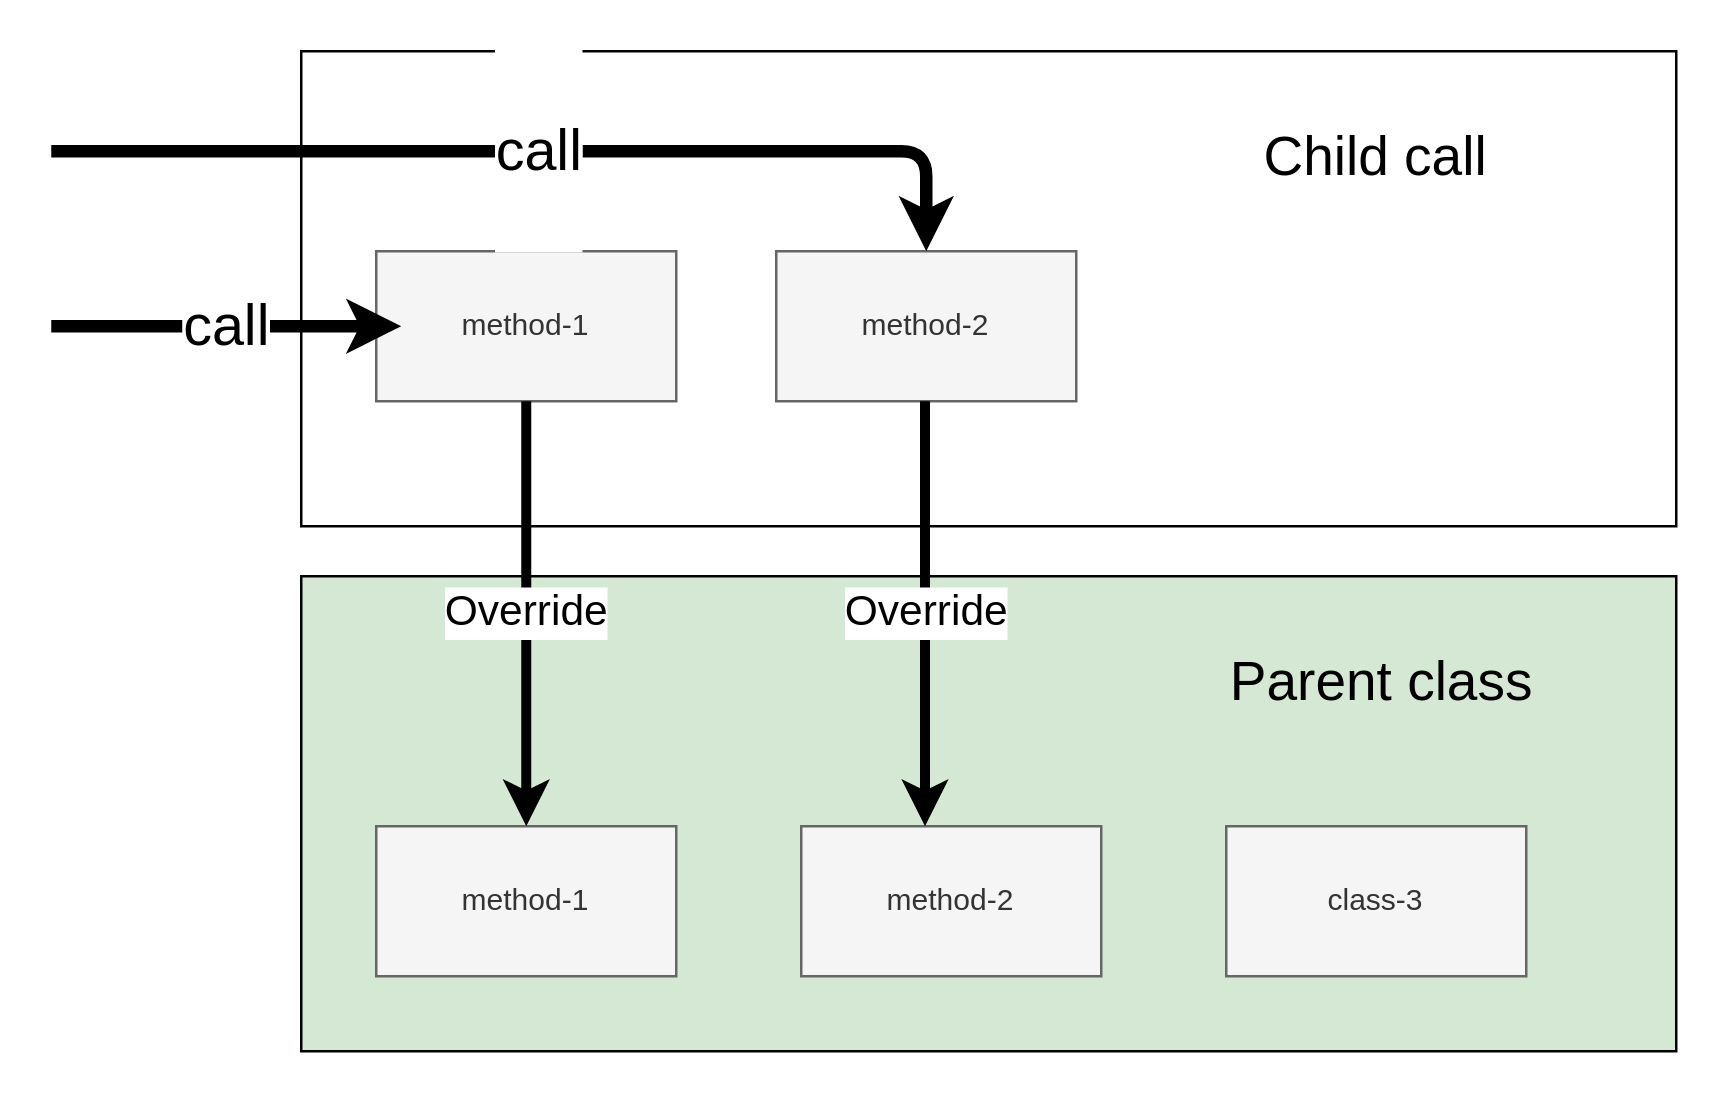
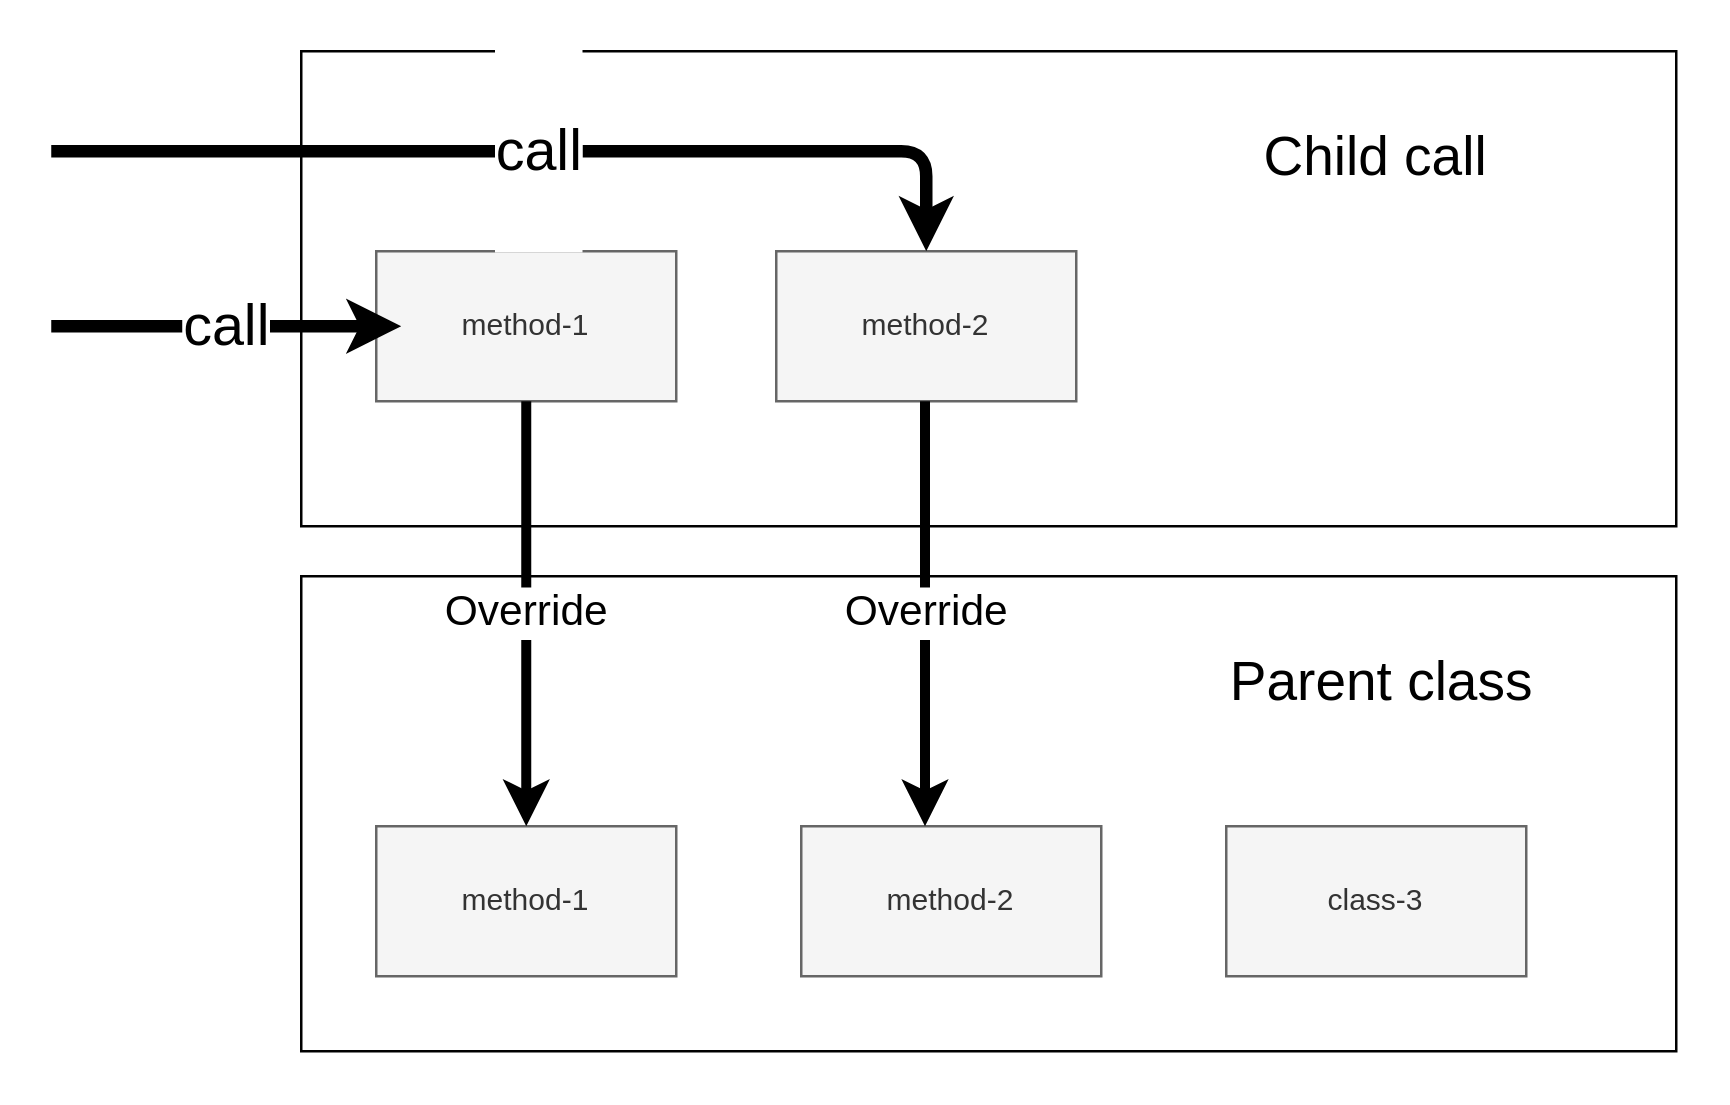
node "Parent class": fillcolor #d5e8d4 -> #ffffff
